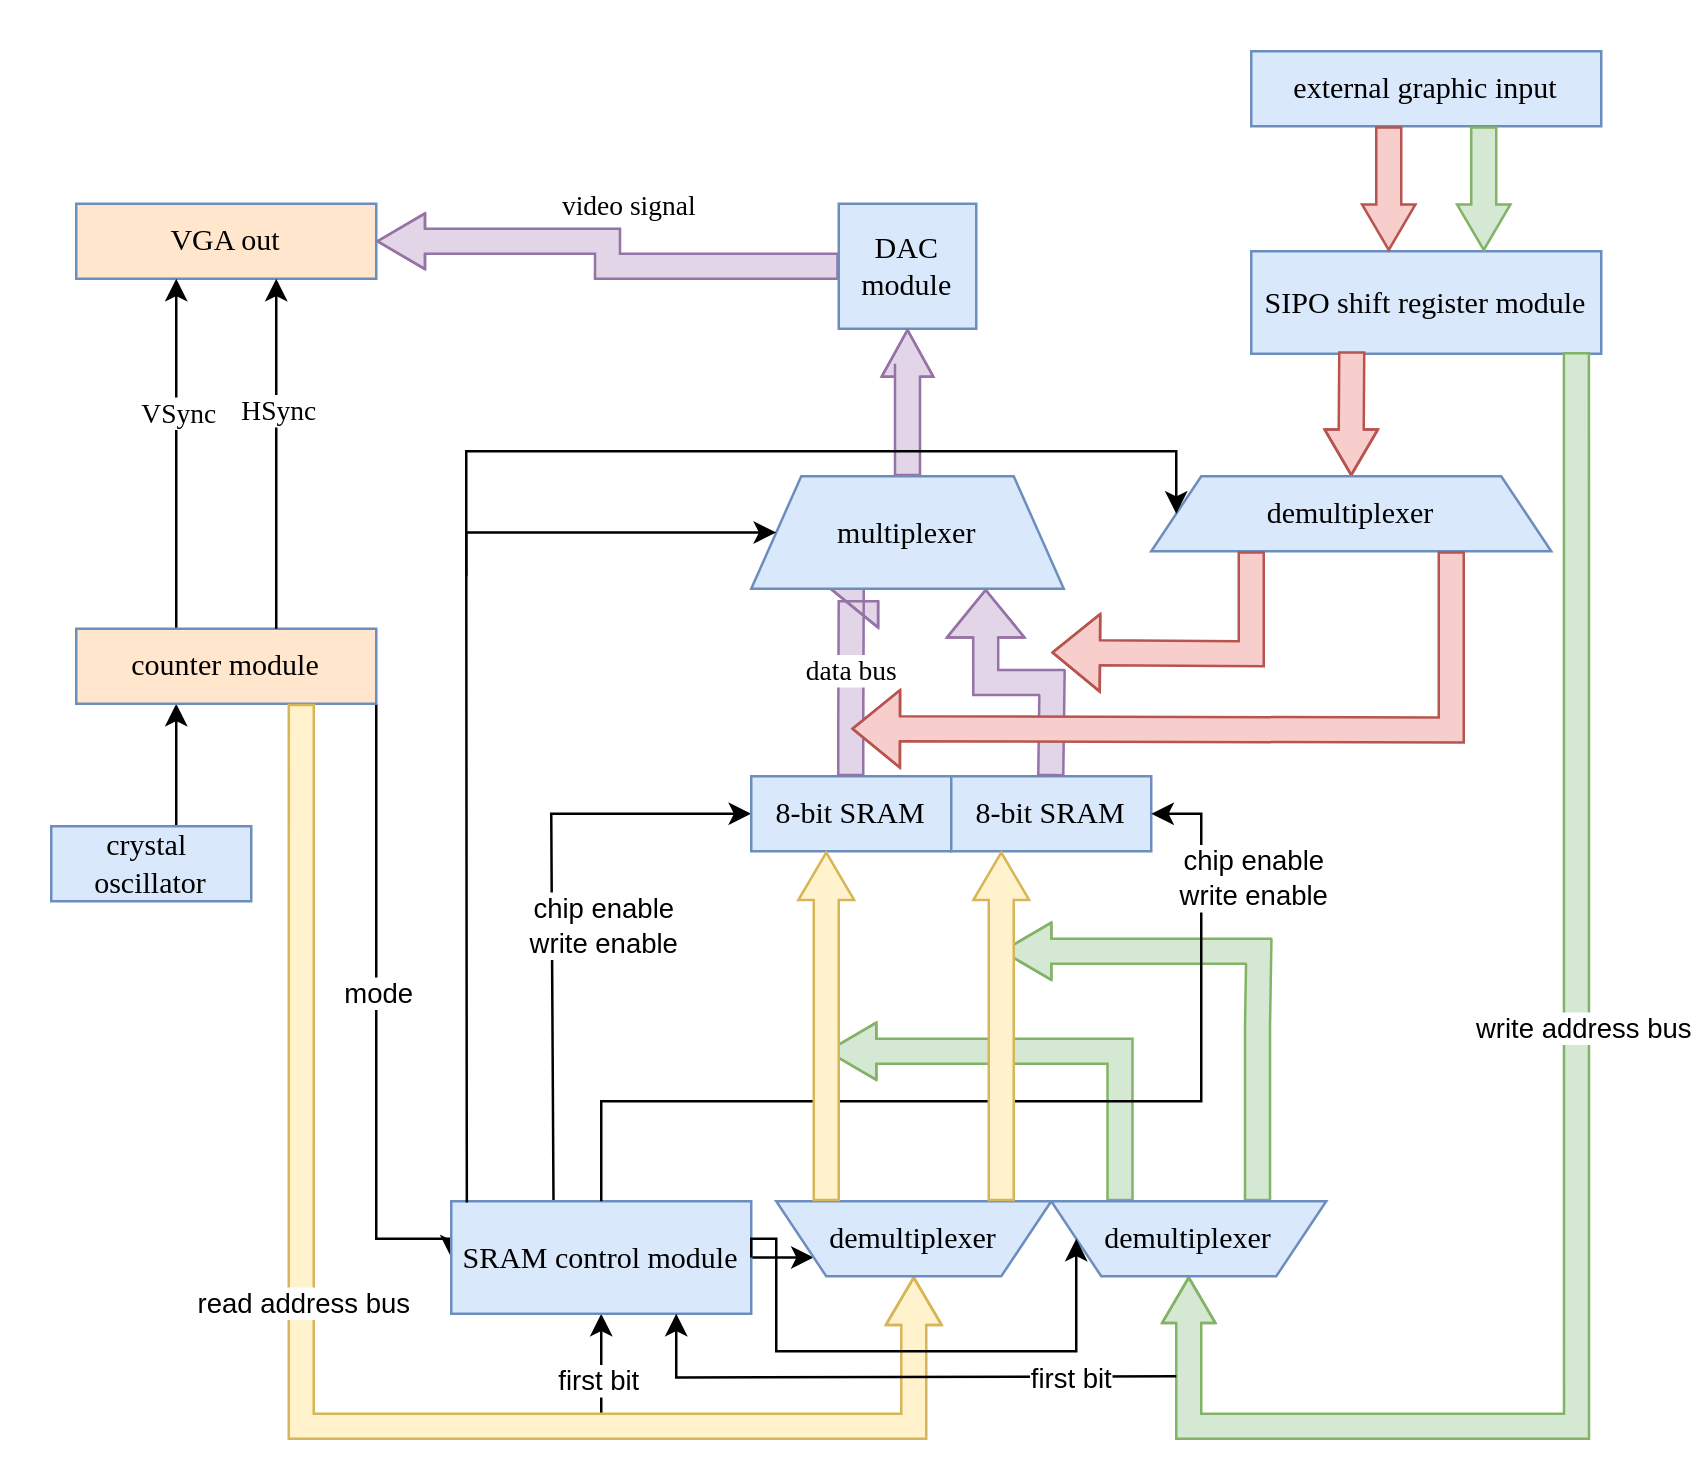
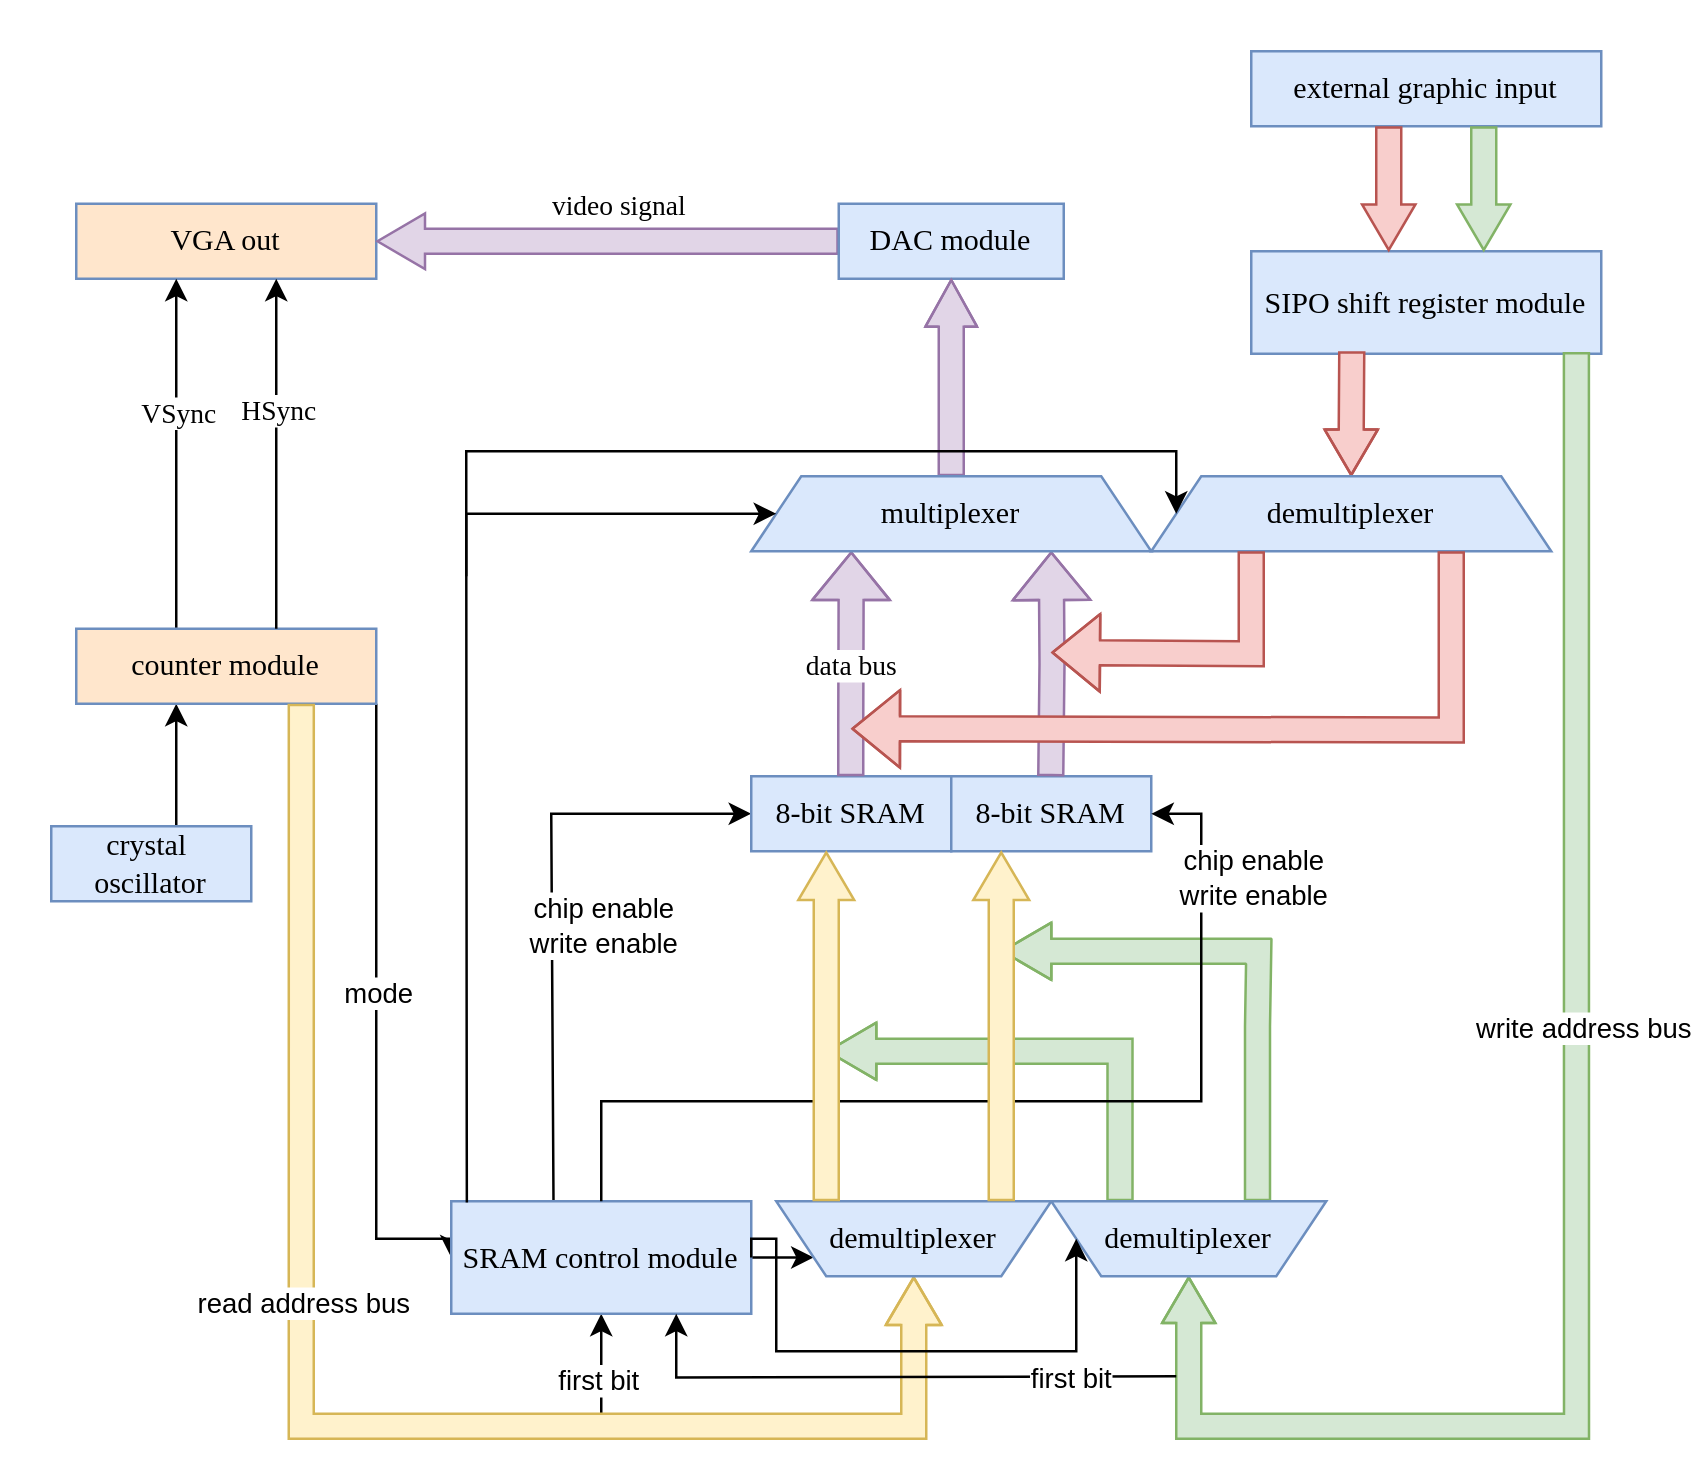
node "DAC module": size 138x125 -> 225x75
node "multiplexer": size 313x113 -> 400x75
